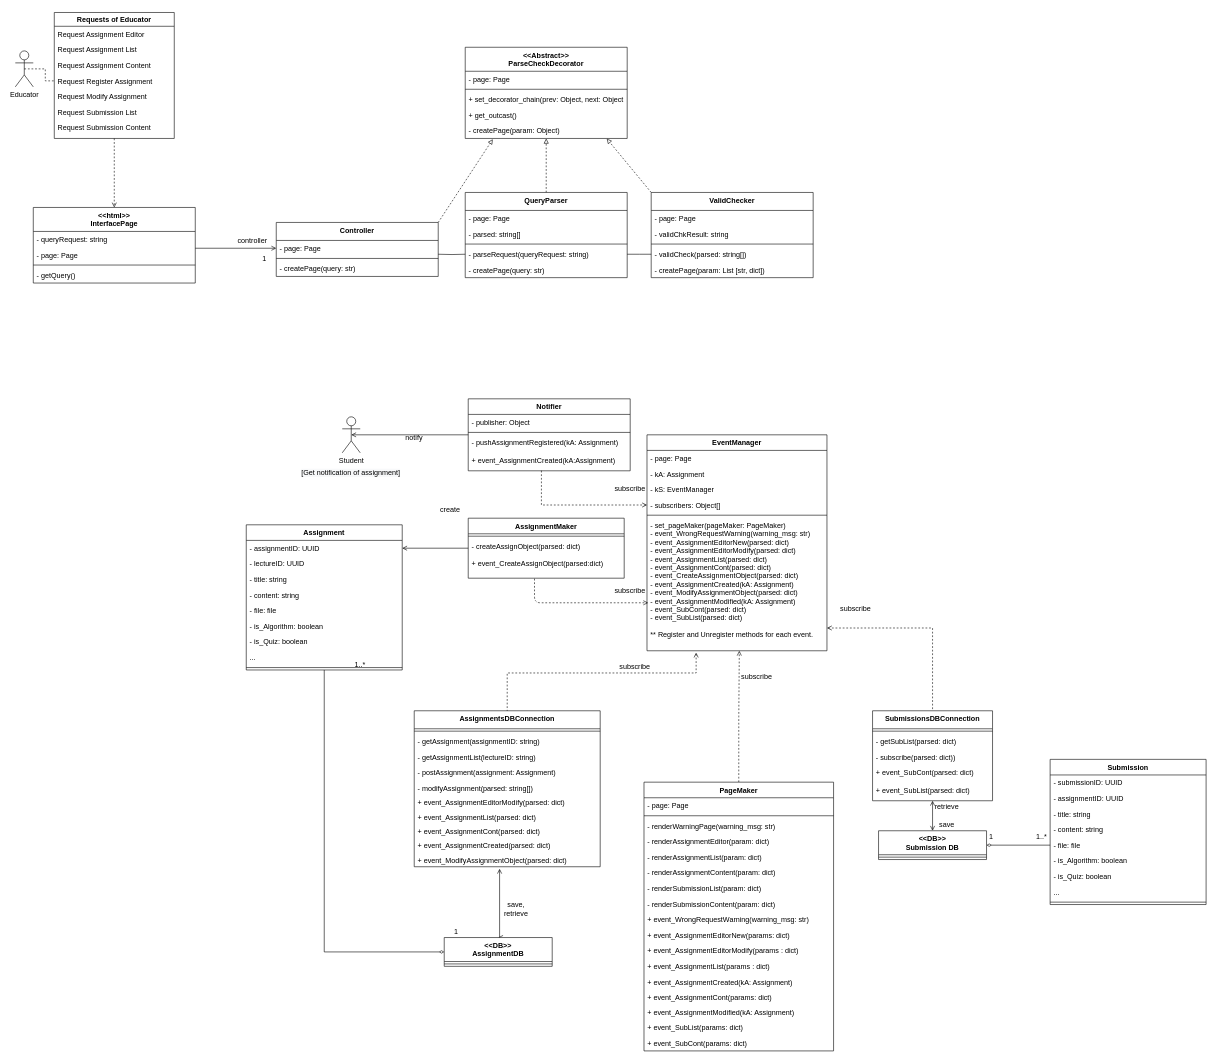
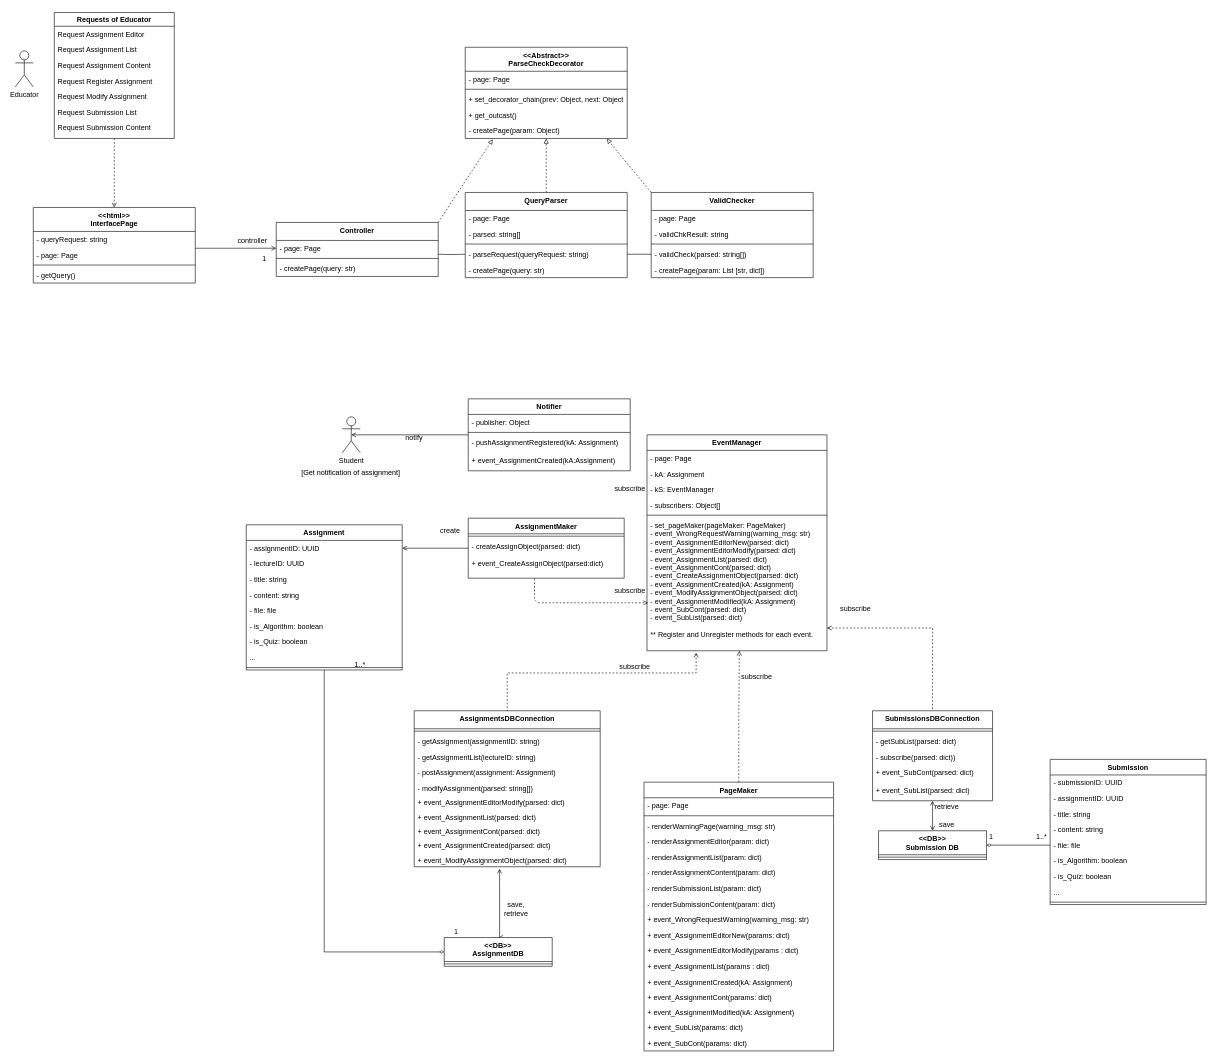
edge "Educator" -- "Request Register Assignment": removed
edge "- pushAssignmentRegistered(kA: Assignment)" -> "- subscribers: Object[]": removed
node "create": moved (450, 510) -> (450, 531)
